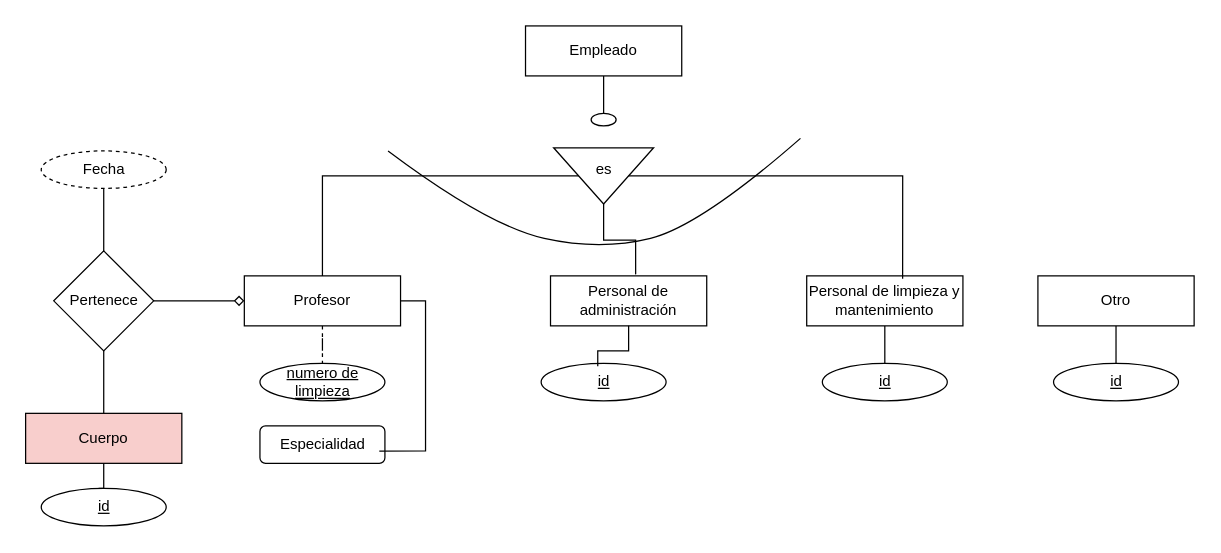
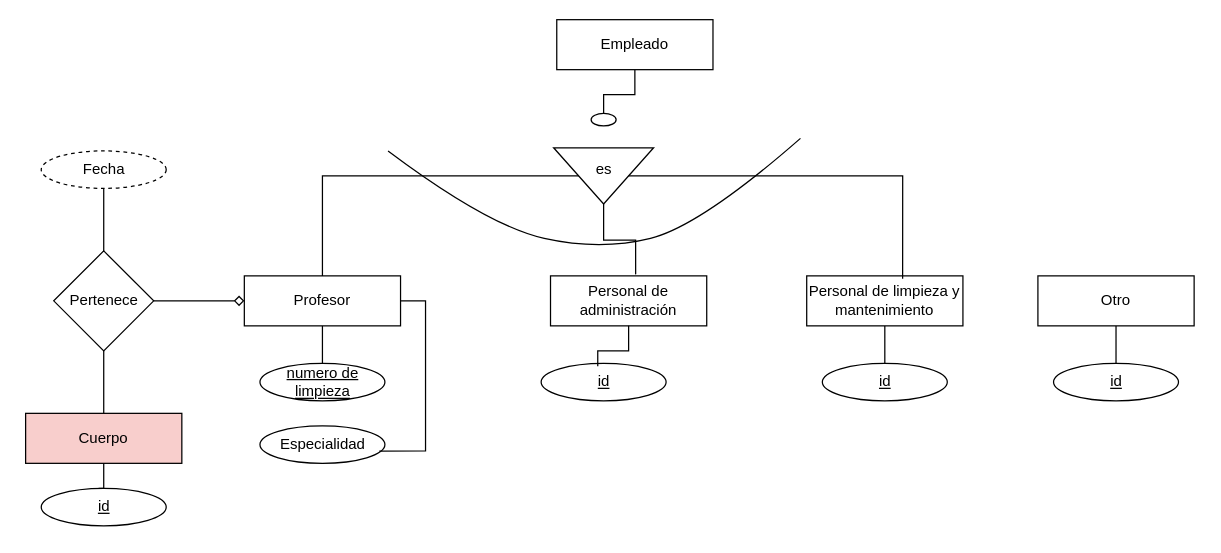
node "Empleado": moved (604, 51) -> (635, 44)
edge "Profesor" -- "numero de limpieza": style dashed -> solid
node "Especialidad": shape rounded rectangle -> ellipse
